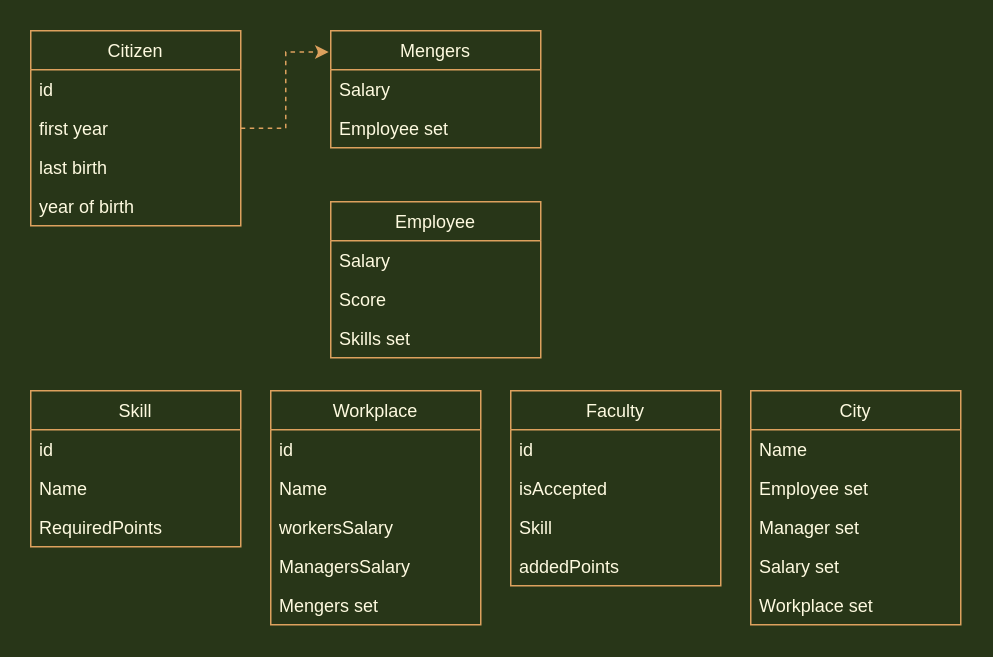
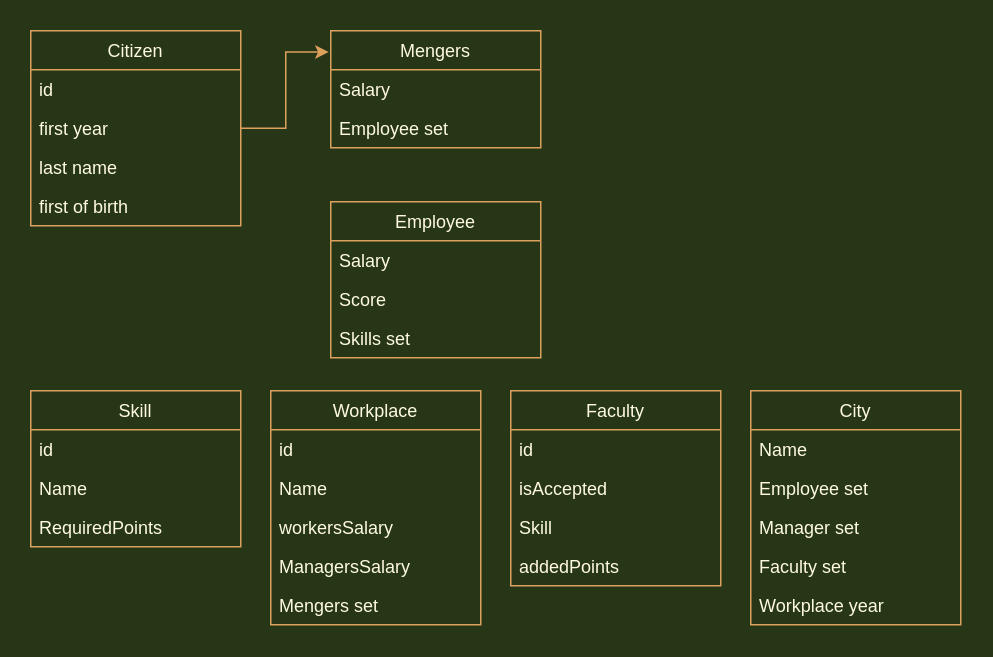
edge "first year" -> "Mengers": style dashed -> solid
node "last birth": label "last birth" -> "last name"
node "year of birth": label "year of birth" -> "first of birth"
node "Salary set": label "Salary set" -> "Faculty set"
node "Workplace set": label "Workplace set" -> "Workplace year"
